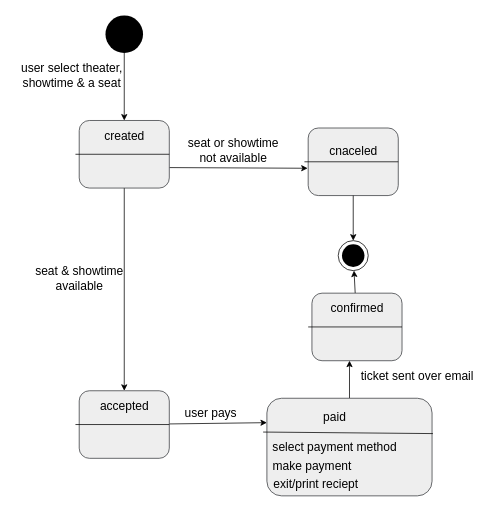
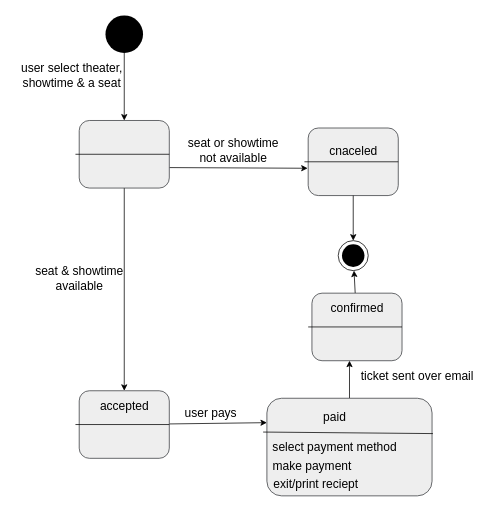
node "created": removed
